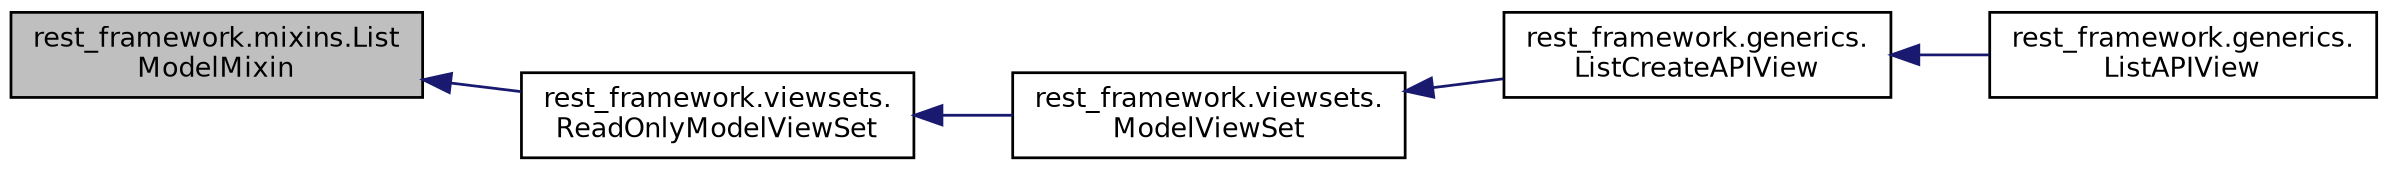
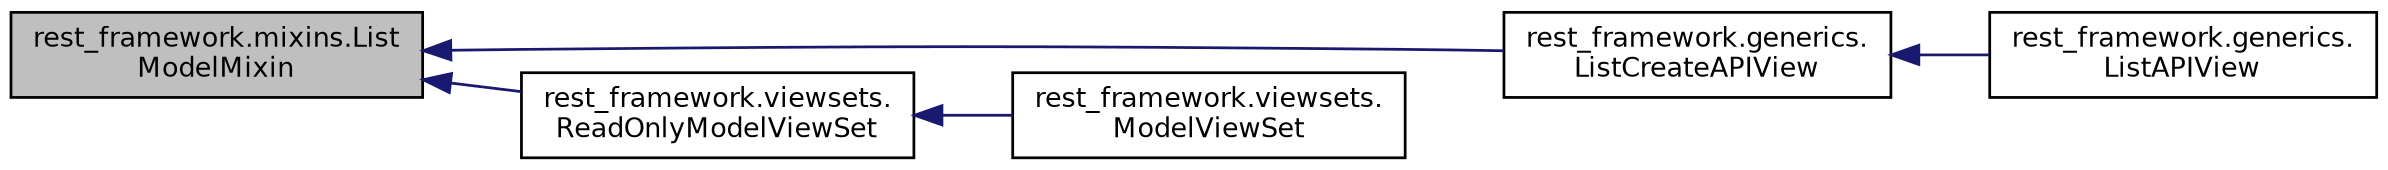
edge "rest_framework.generics. ListCreateAPIView" -> "rest_framework.viewsets. ModelViewSet": now "rest_framework.generics. ListCreateAPIView" -> "rest_framework.mixins.List ModelMixin"
